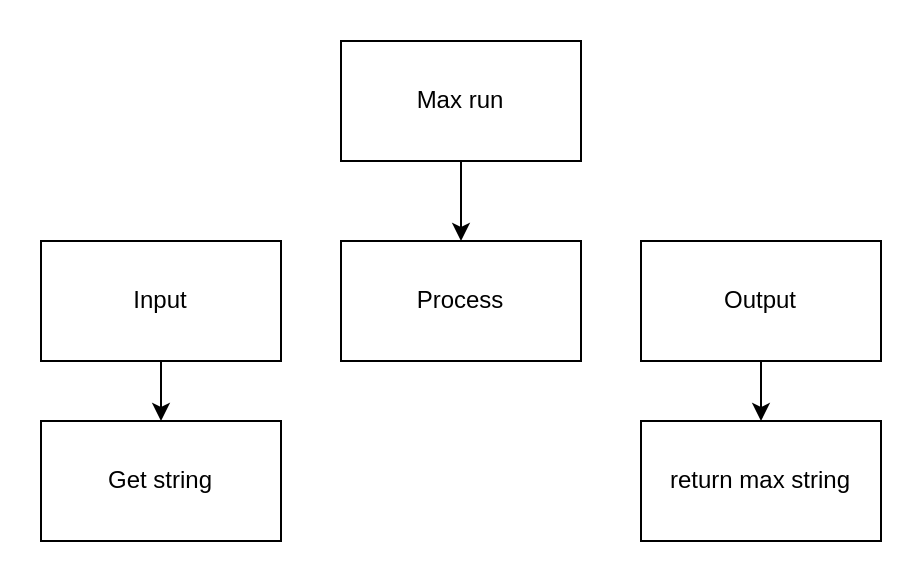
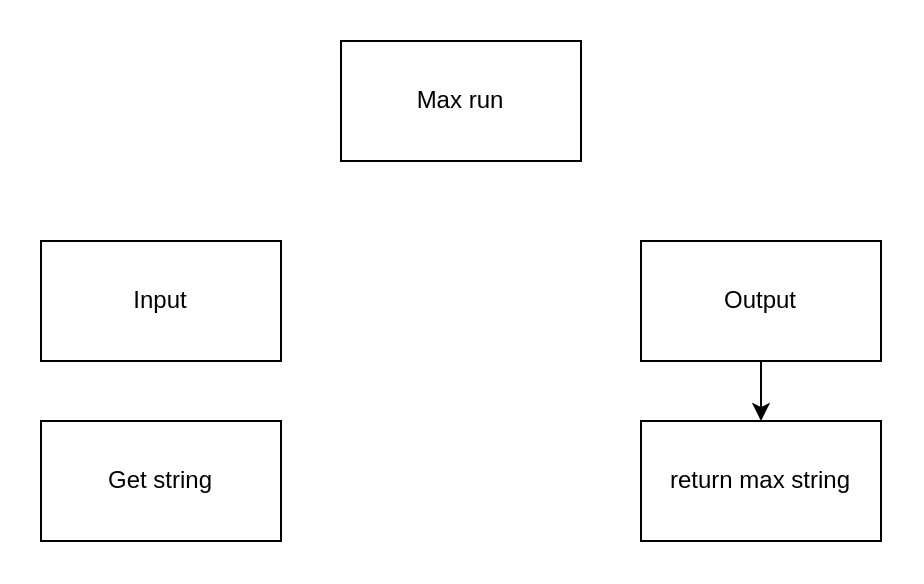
edge "Max run" -> "Process": removed
node "Process": removed
edge "Input" -> "Get string": removed
